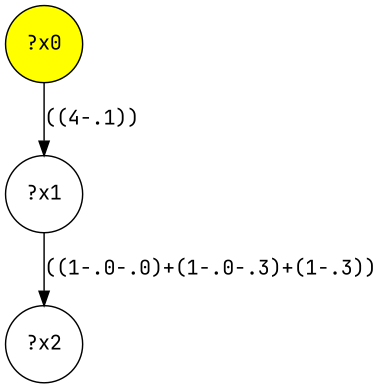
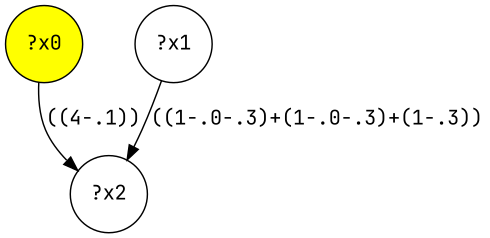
edge "?x0" -> "?x1": now "?x0" -> "?x2"
edge "?x1" -> "?x2": label "((1-.0-.0)+(1-.0-.3)+(1-.3))" -> "((1-.0-.3)+(1-.0-.3)+(1-.3))"
